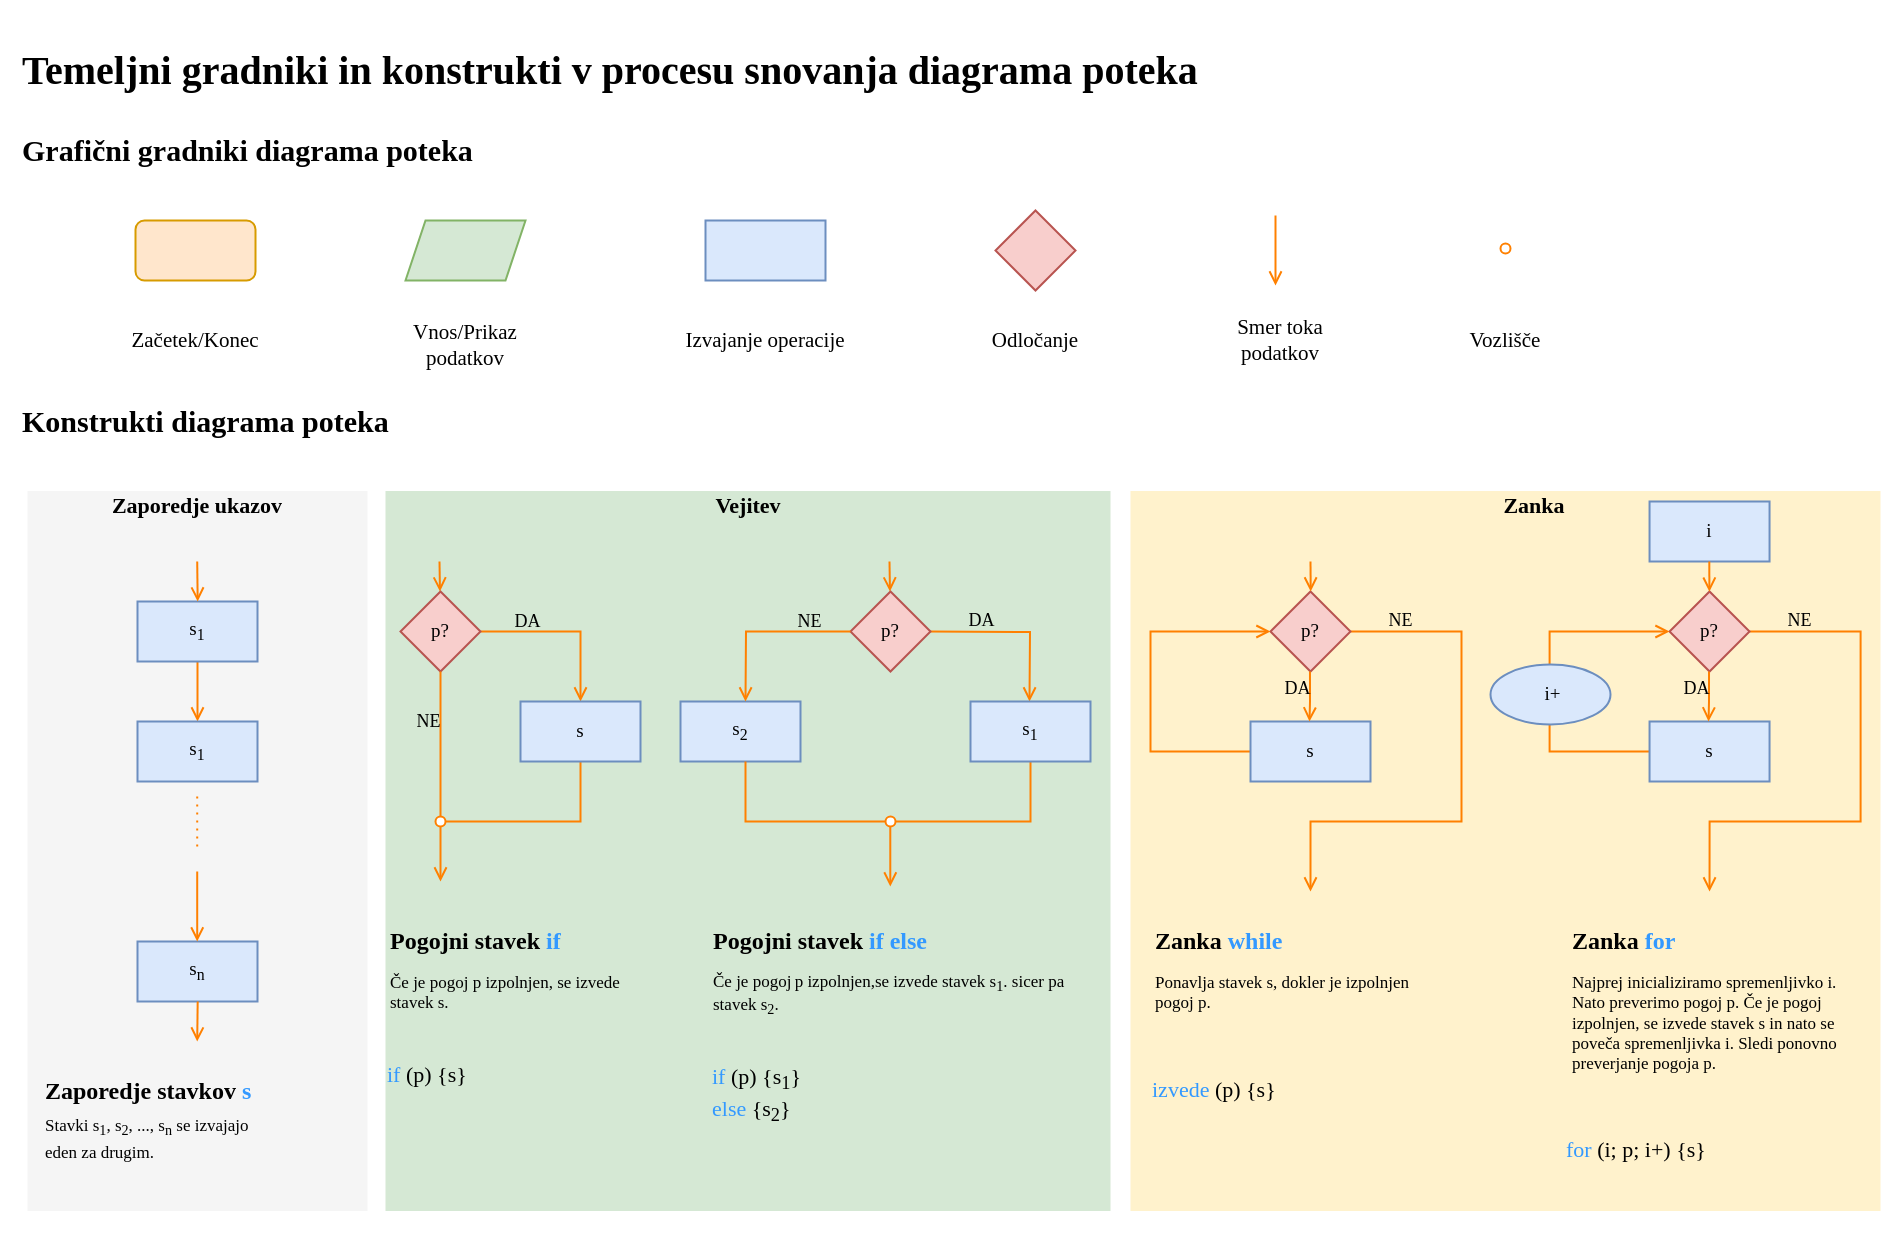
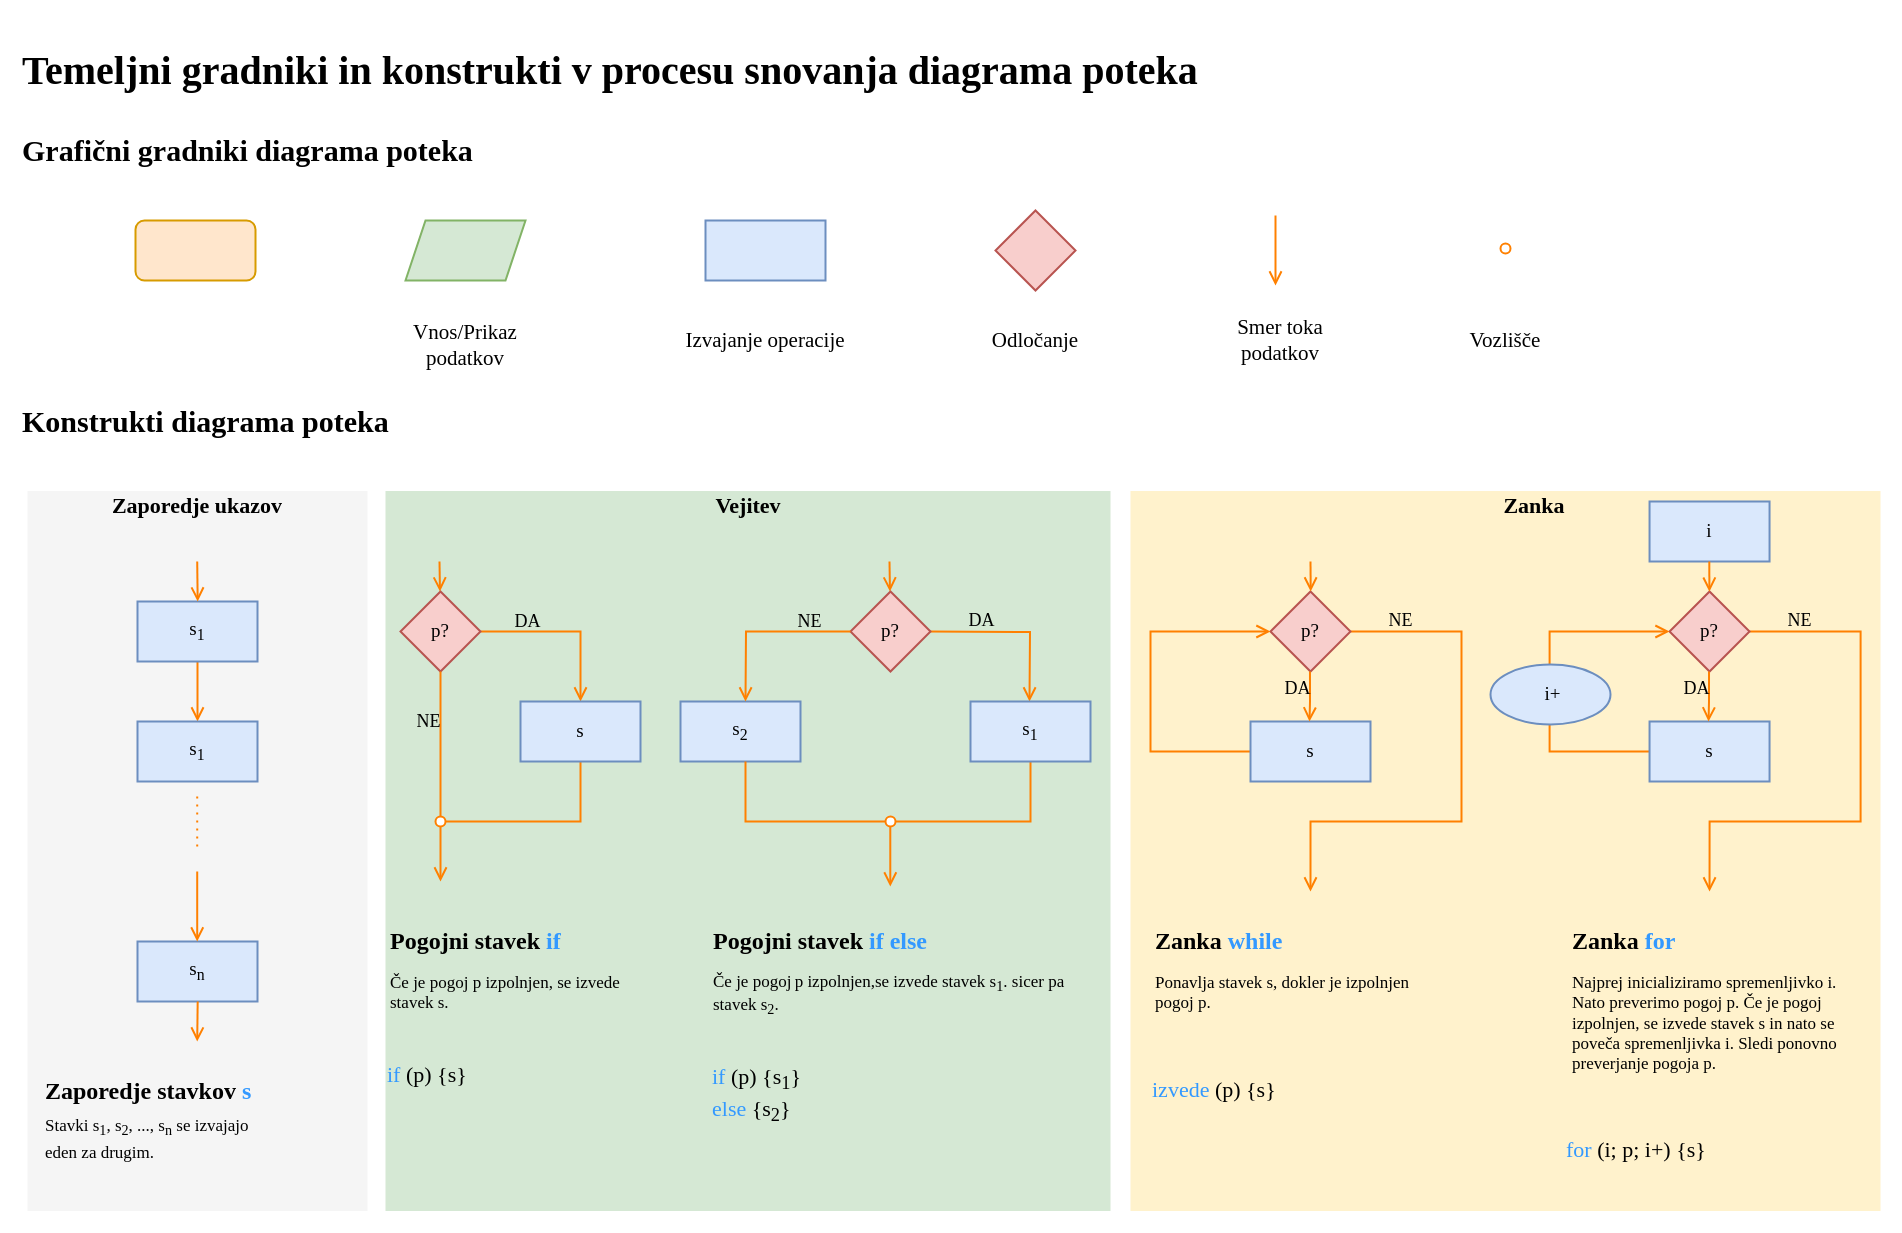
node "Začetek/Konec": removed
